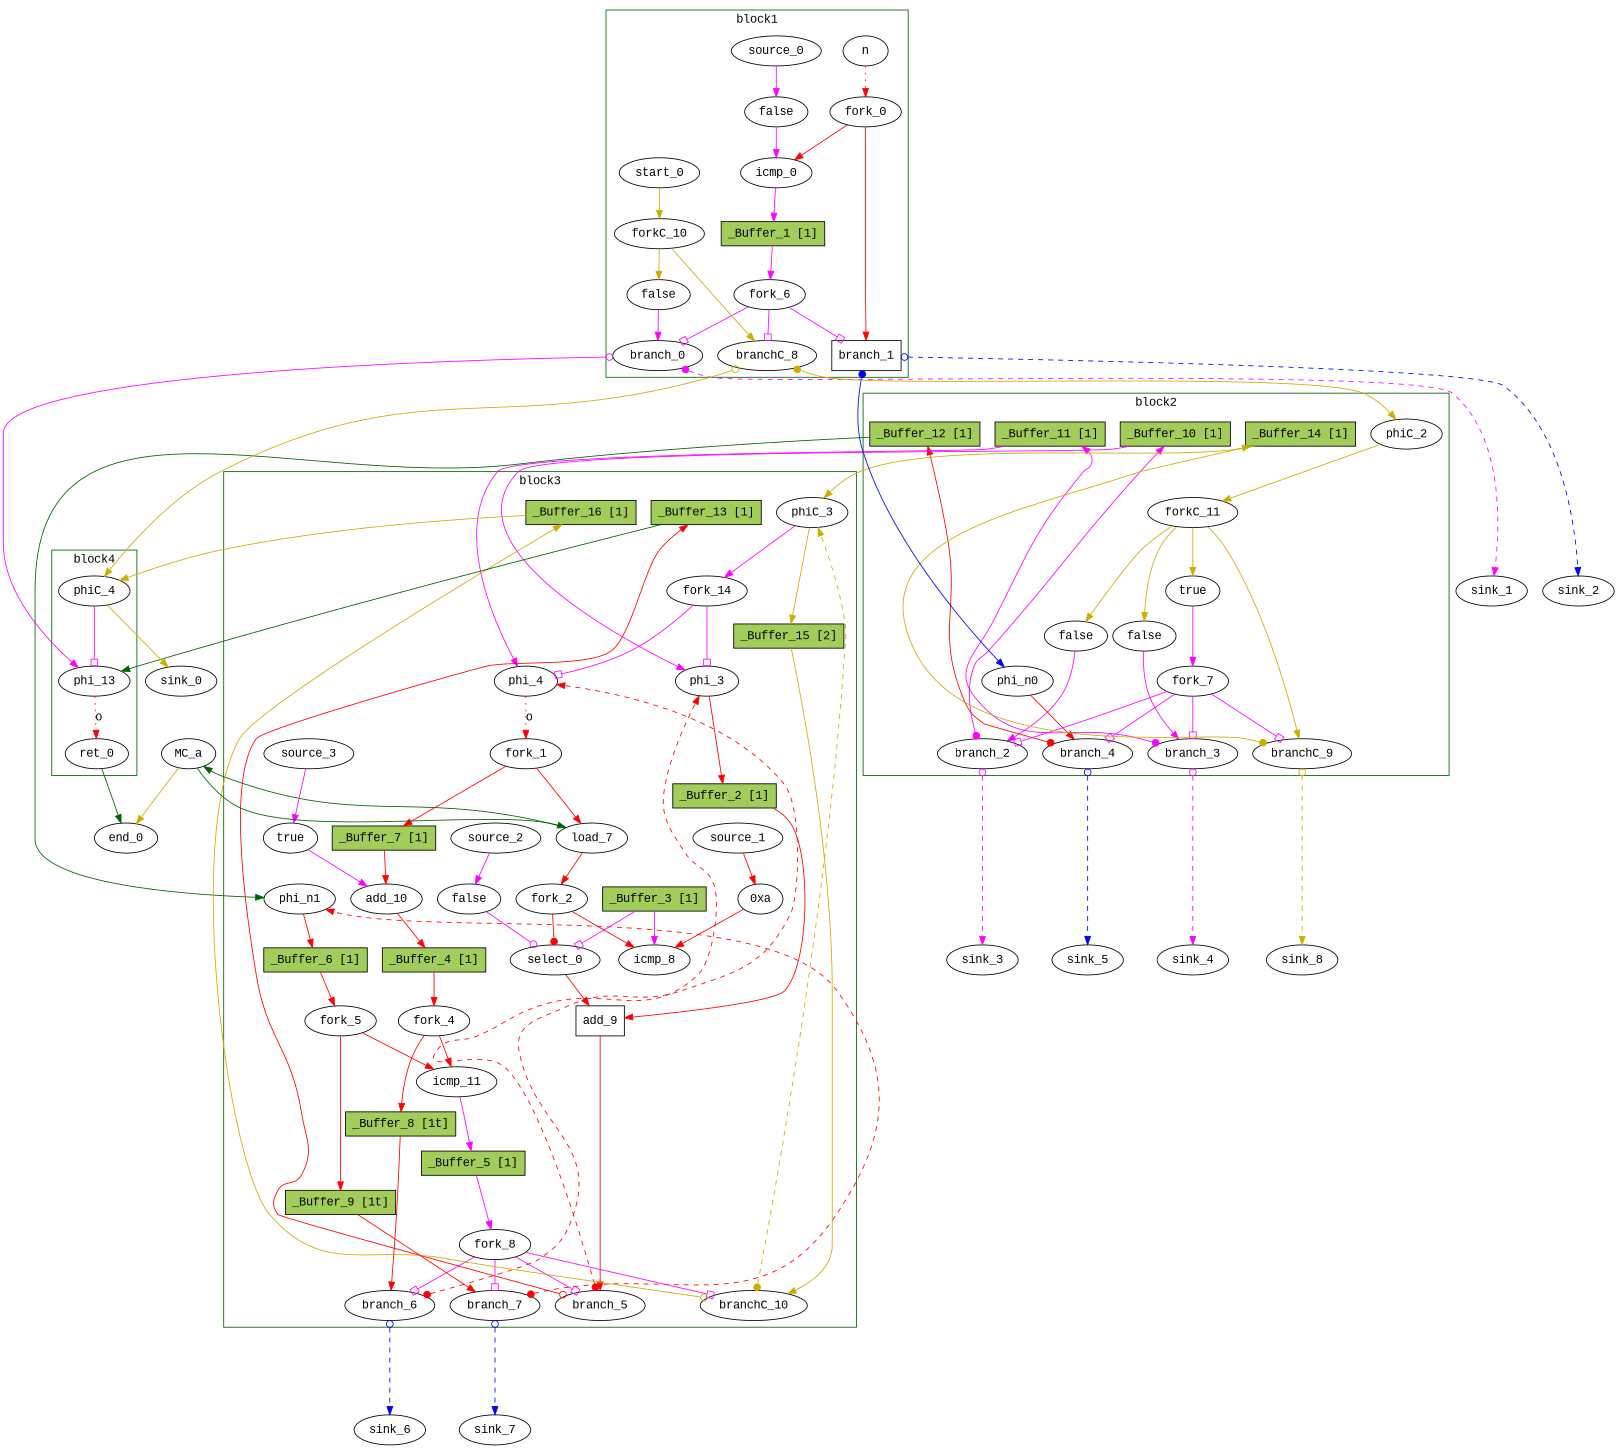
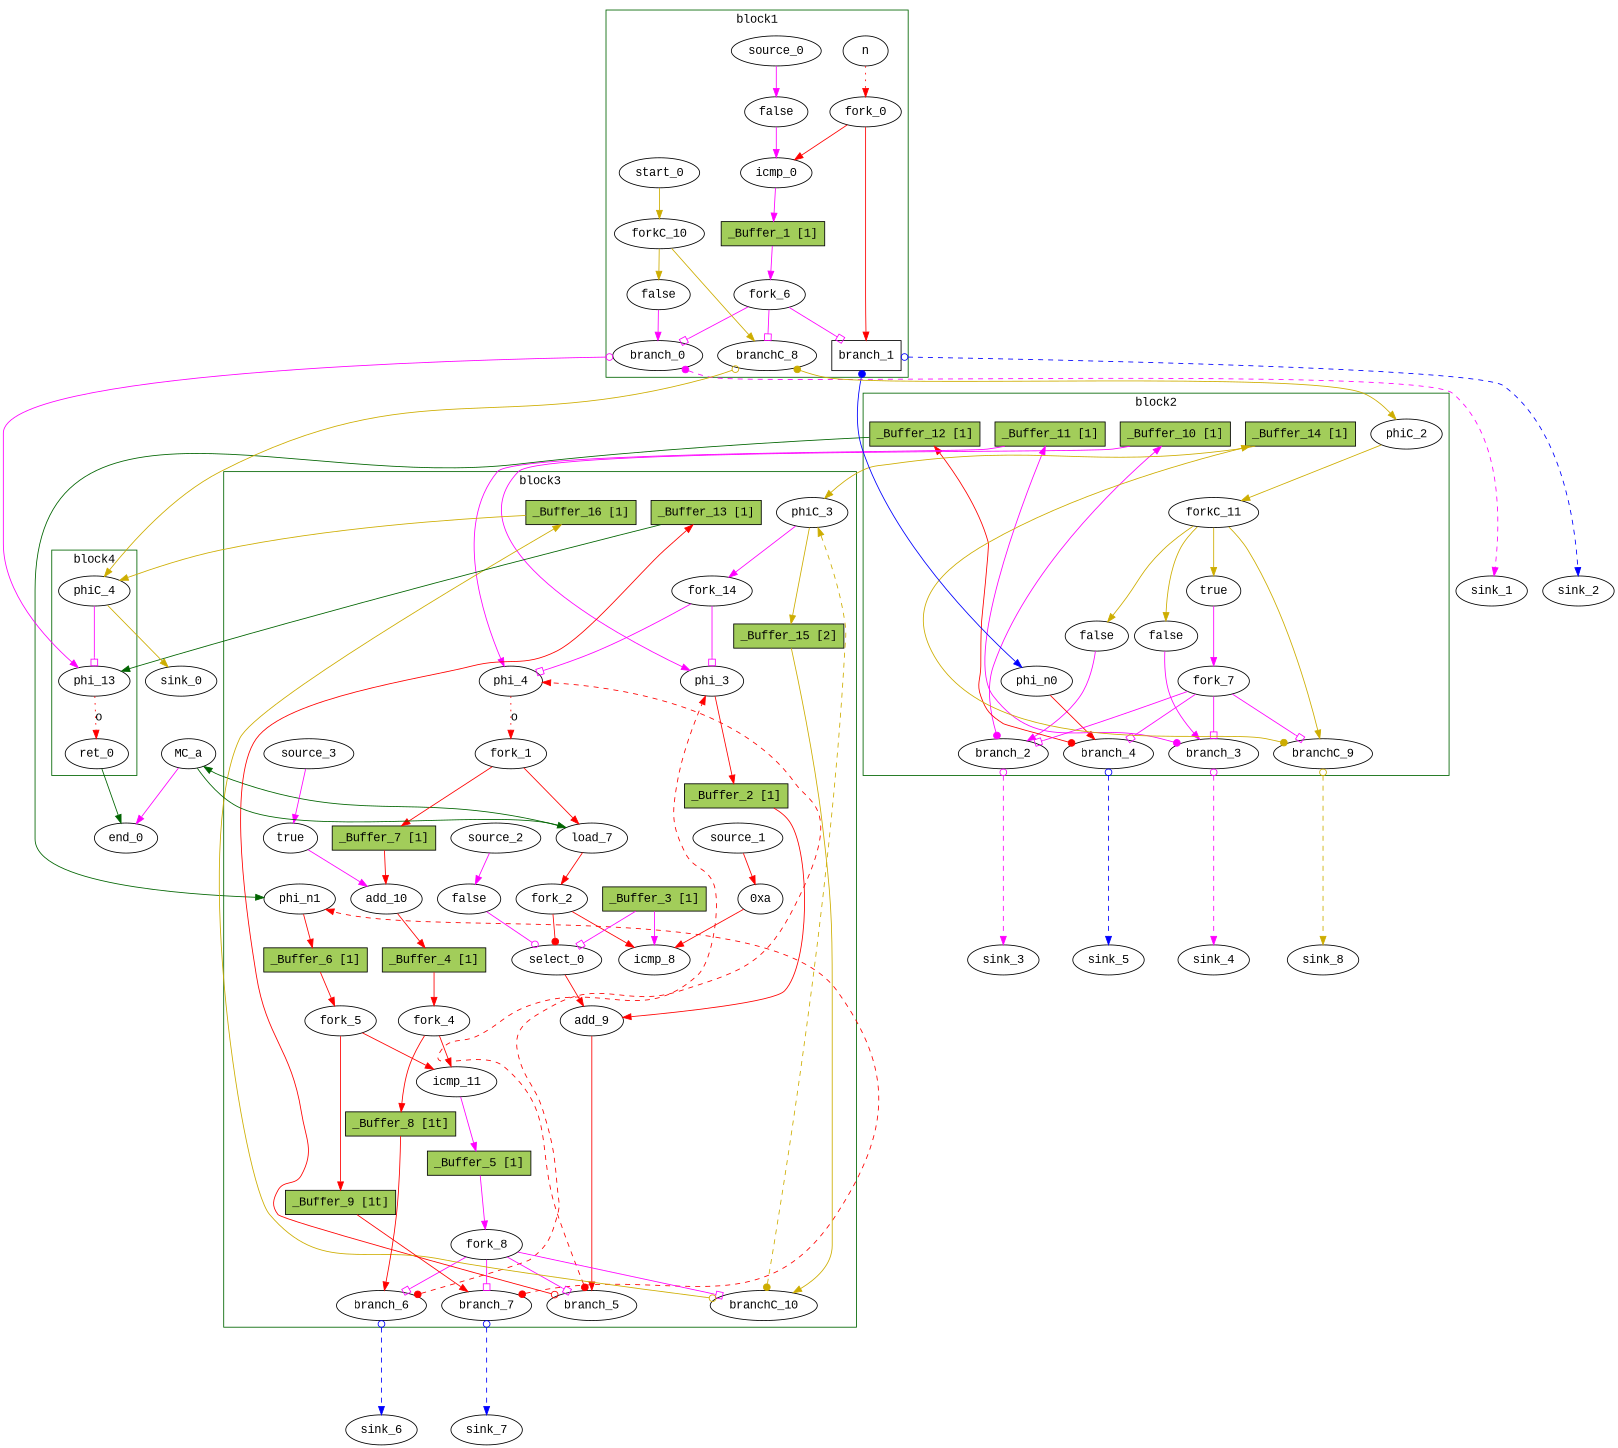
edge "MC_a" -> "end_0": color gold3 -> magenta
node "add_9": shape box -> ellipse
